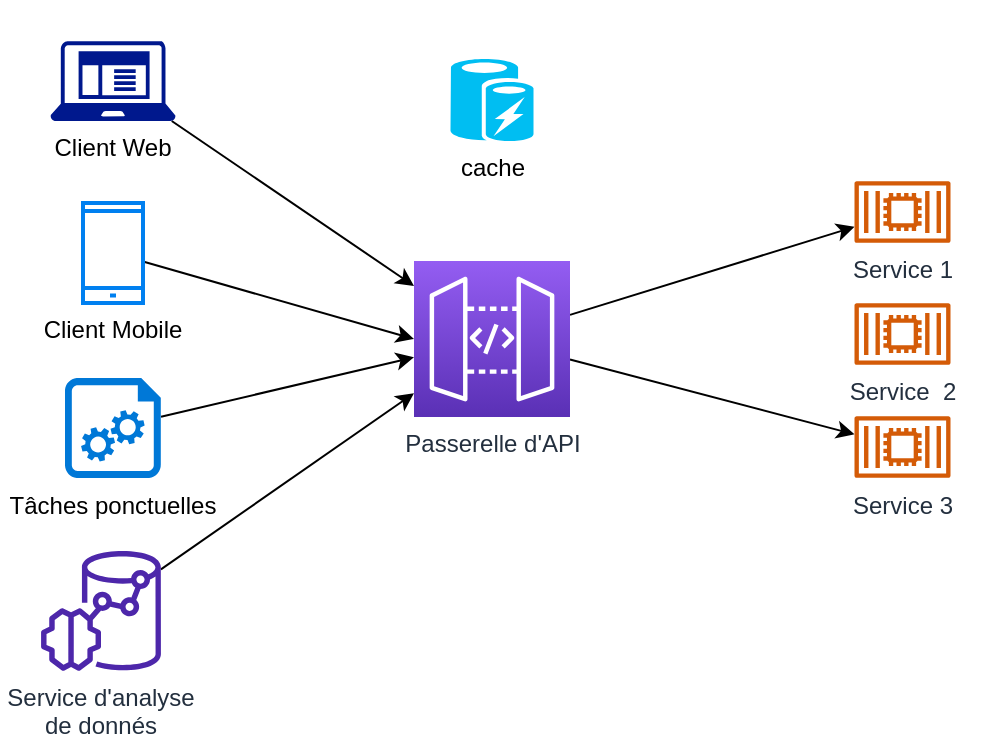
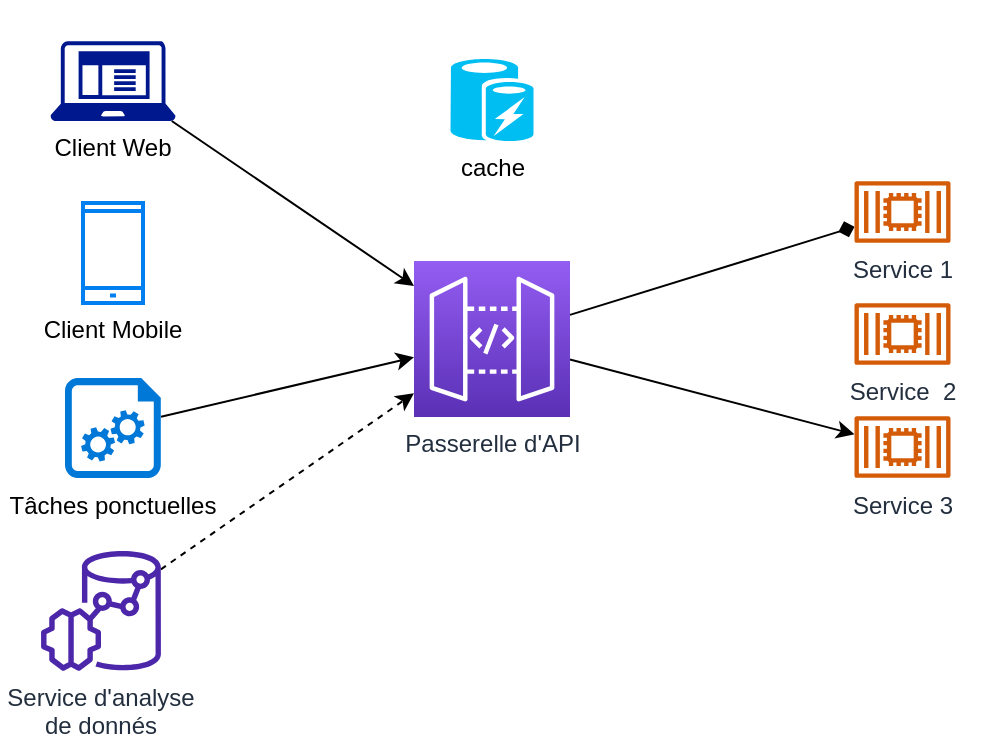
edge "Passerelle d'API" -> "Service 1": arrowhead classic -> diamond
edge "Client Mobile" -> "Passerelle d'API": removed
edge "Service d'analyse de donnés" -> "Passerelle d'API": style solid -> dashed
